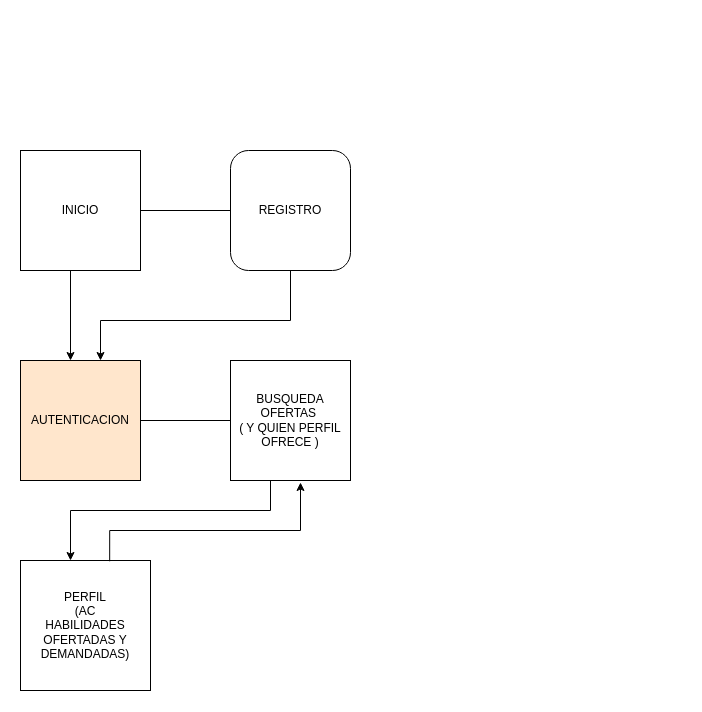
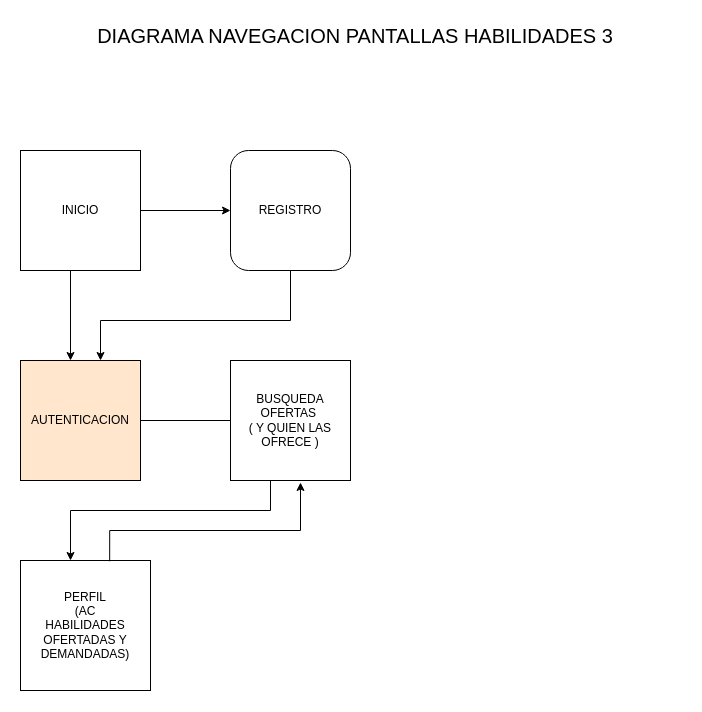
node "DIAGRAMA NAVEGACION PANTALLAS HABILIDADES 3": added
edge "INICIO" -- "REGISTRO": arrowhead none -> classic
node "BUSQUEDA OFERTAS ( Y QUIEN PERFIL OFRECE )": label "BUSQUEDA OFERTAS ( Y QUIEN PERFIL OFRECE )" -> "BUSQUEDA OFERTAS ( Y QUIEN LAS OFRECE )"
